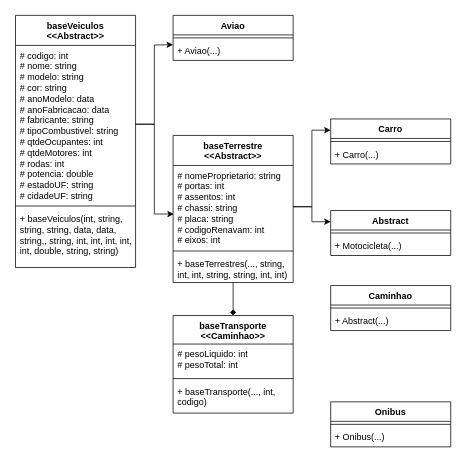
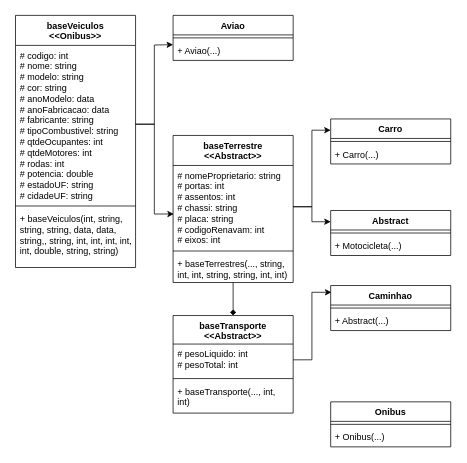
node "baseVeiculos <<Abstract>>": label "baseVeiculos <<Abstract>>" -> "baseVeiculos <<Onibus>>"
node "baseTransporte <<Caminhao>>": label "baseTransporte <<Caminhao>>" -> "baseTransporte <<Abstract>>"
edge "# pesoLiquido: int # pesoTotal: int" -> "Caminhao": added
node "+ baseTransporte(..., int, codigo)": label "+ baseTransporte(..., int, codigo)" -> "+ baseTransporte(..., int, int)"
